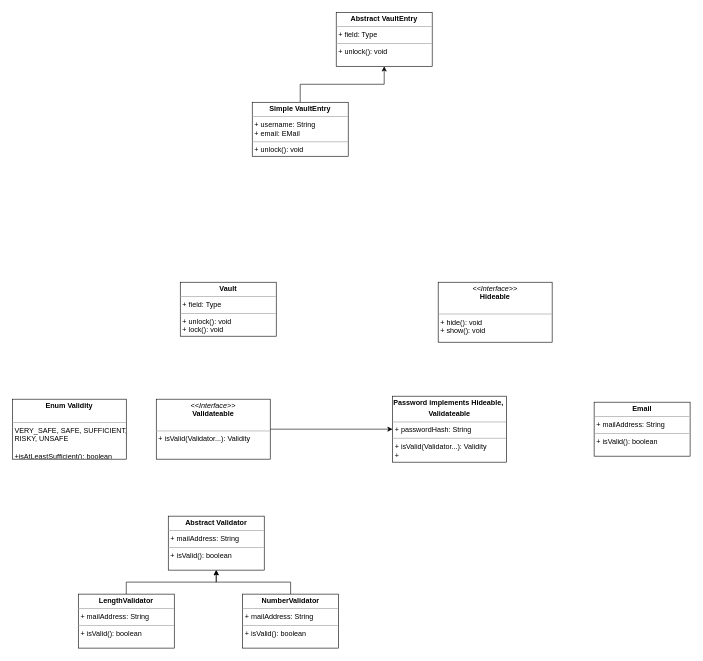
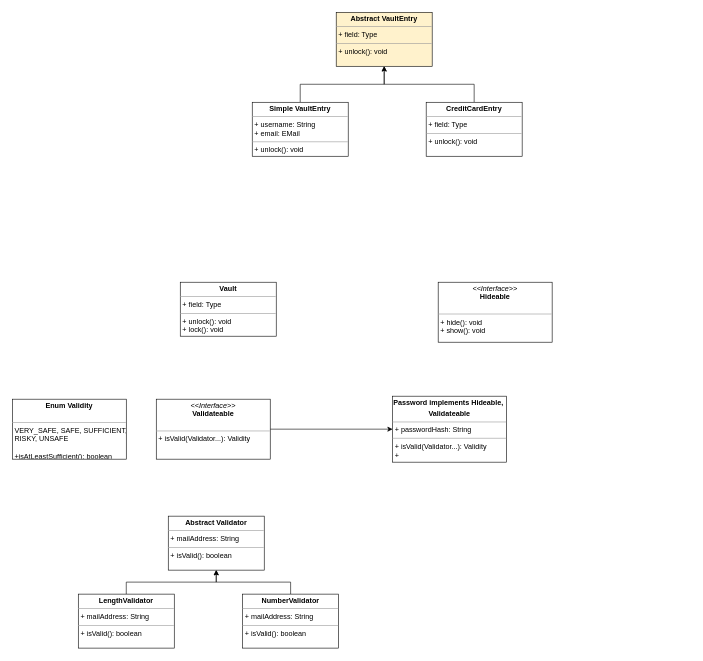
node "Abstract VaultEntry + field: Type + unlock(): void": fillcolor #ffffff -> #fff2cc
edge "CreditCardEntry + field: Type + unlock(): void" -> "Abstract VaultEntry + field: Type + unlock(): void": added
node "CreditCardEntry + field: Type + unlock(): void": added
node "Email + mailAddress: String + isValid(): boolean": removed
